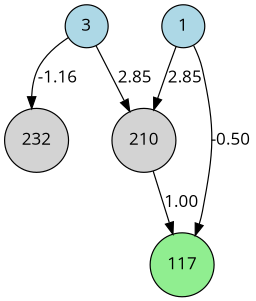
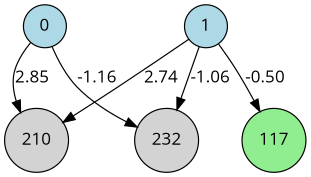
node "3": label "3" -> "0"
edge "1" -> "232": added, label "-1.06"
edge "1" -> "210": label "2.85" -> "2.74"
edge "210" -> "117": removed, label "1.00"
